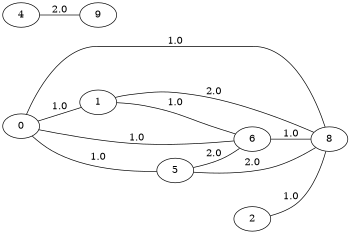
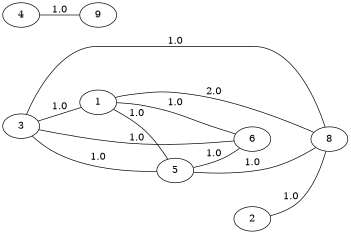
edge "4" -- "9": label "2.0" -> "1.0"
node "0": label "0" -> "3"
edge "1" -- "5": added, label "1.0"
edge "6" -- "8": removed, label "1.0"
edge "6" -- "5": label "2.0" -> "1.0"
edge "8" -- "5": label "2.0" -> "1.0"
